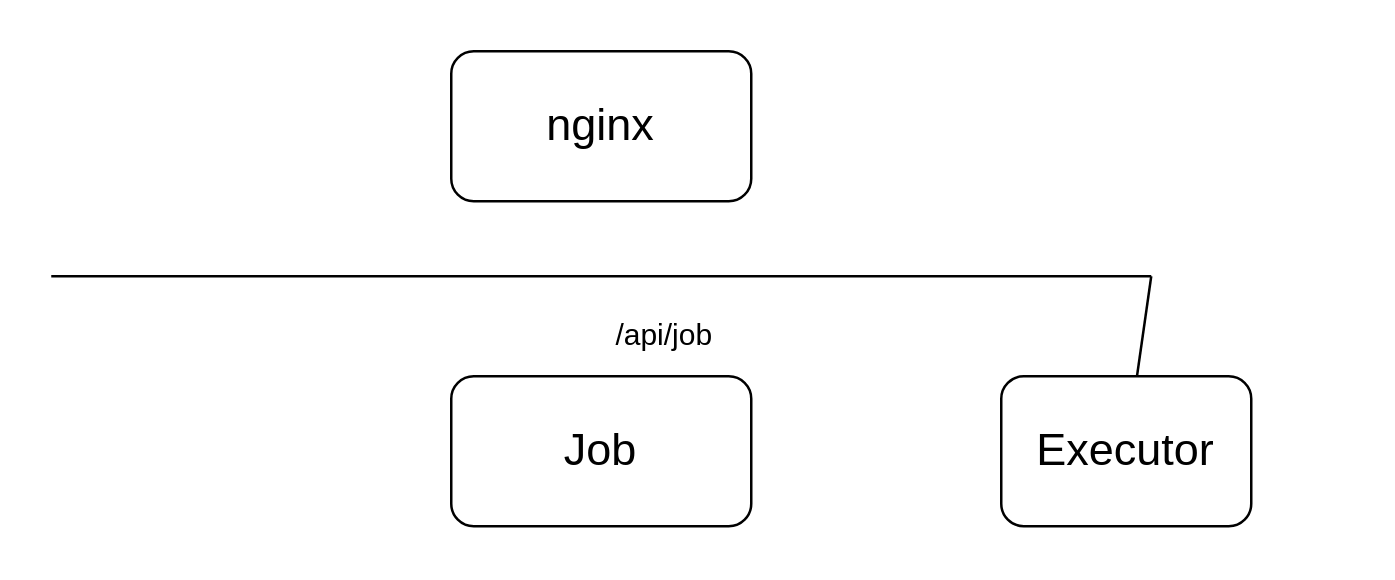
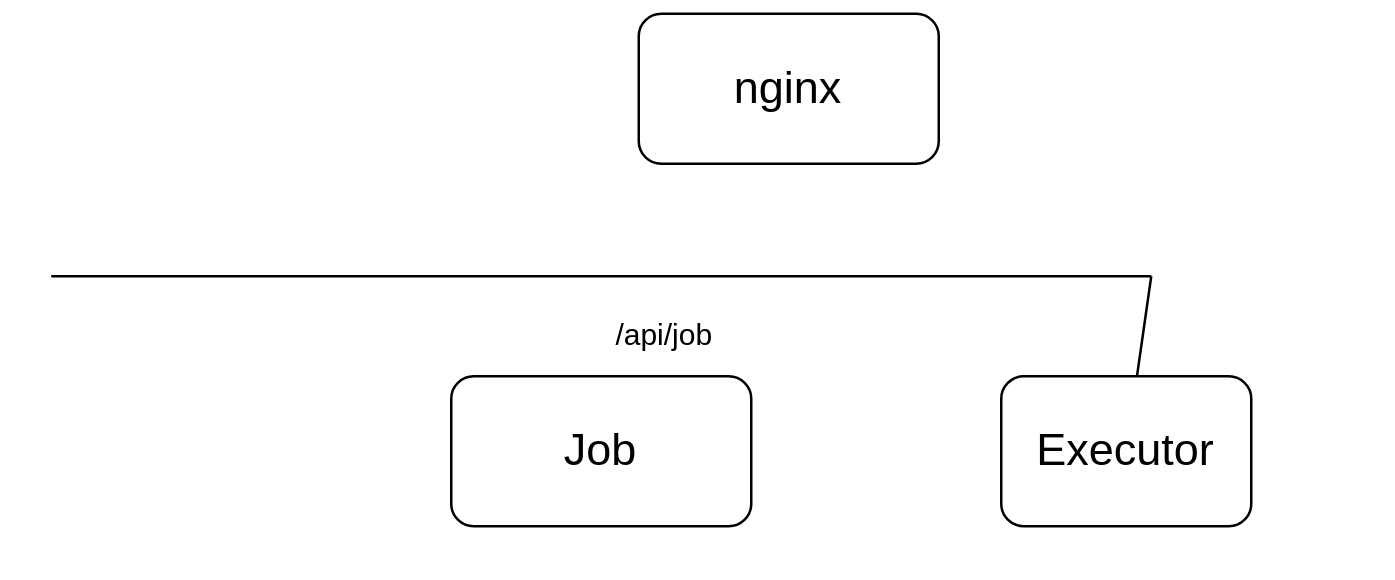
node "nginx": moved (601, 126) -> (789, 89)
